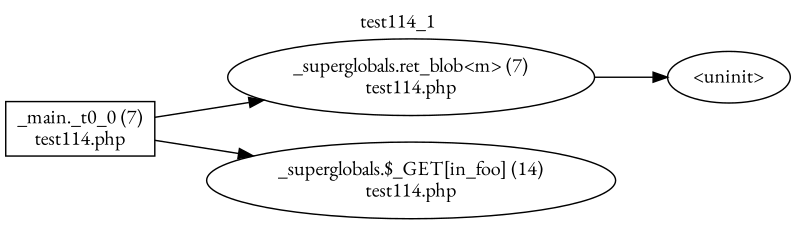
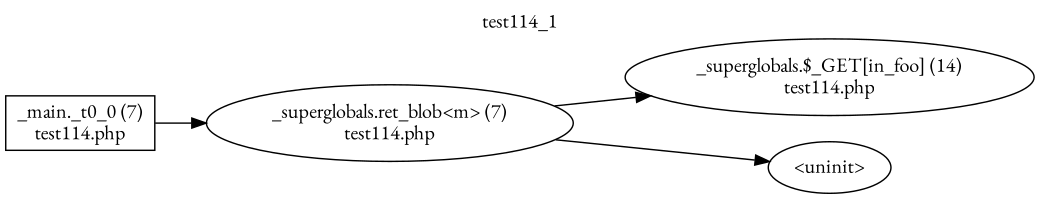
edge "_main._t0_0 (7) test114.php" -> "_superglobals.$_GET[in_foo] (14) test114.php": now "_superglobals.ret_blob<m> (7) test114.php" -> "_superglobals.$_GET[in_foo] (14) test114.php"
